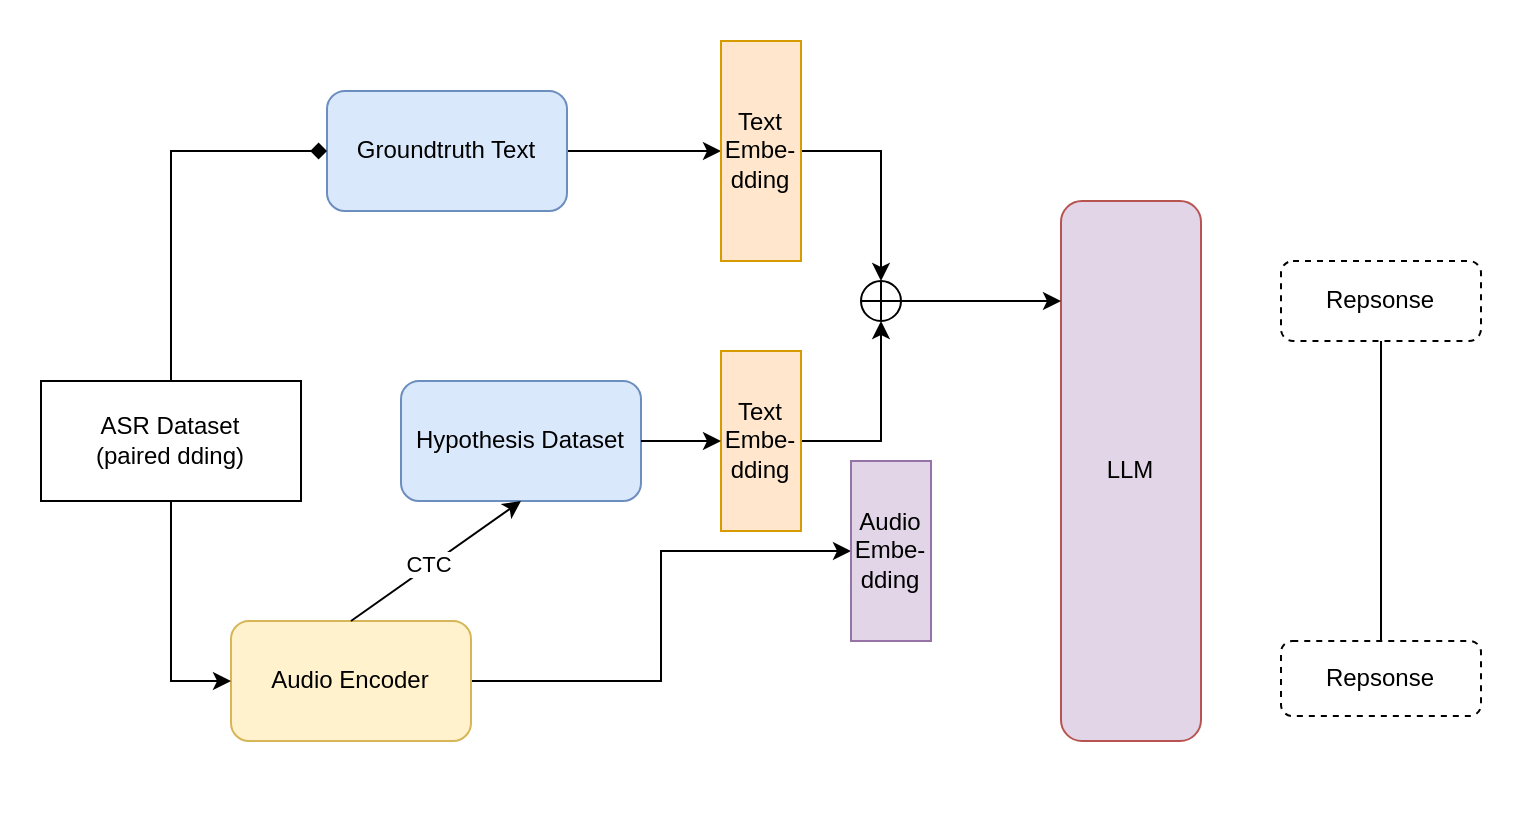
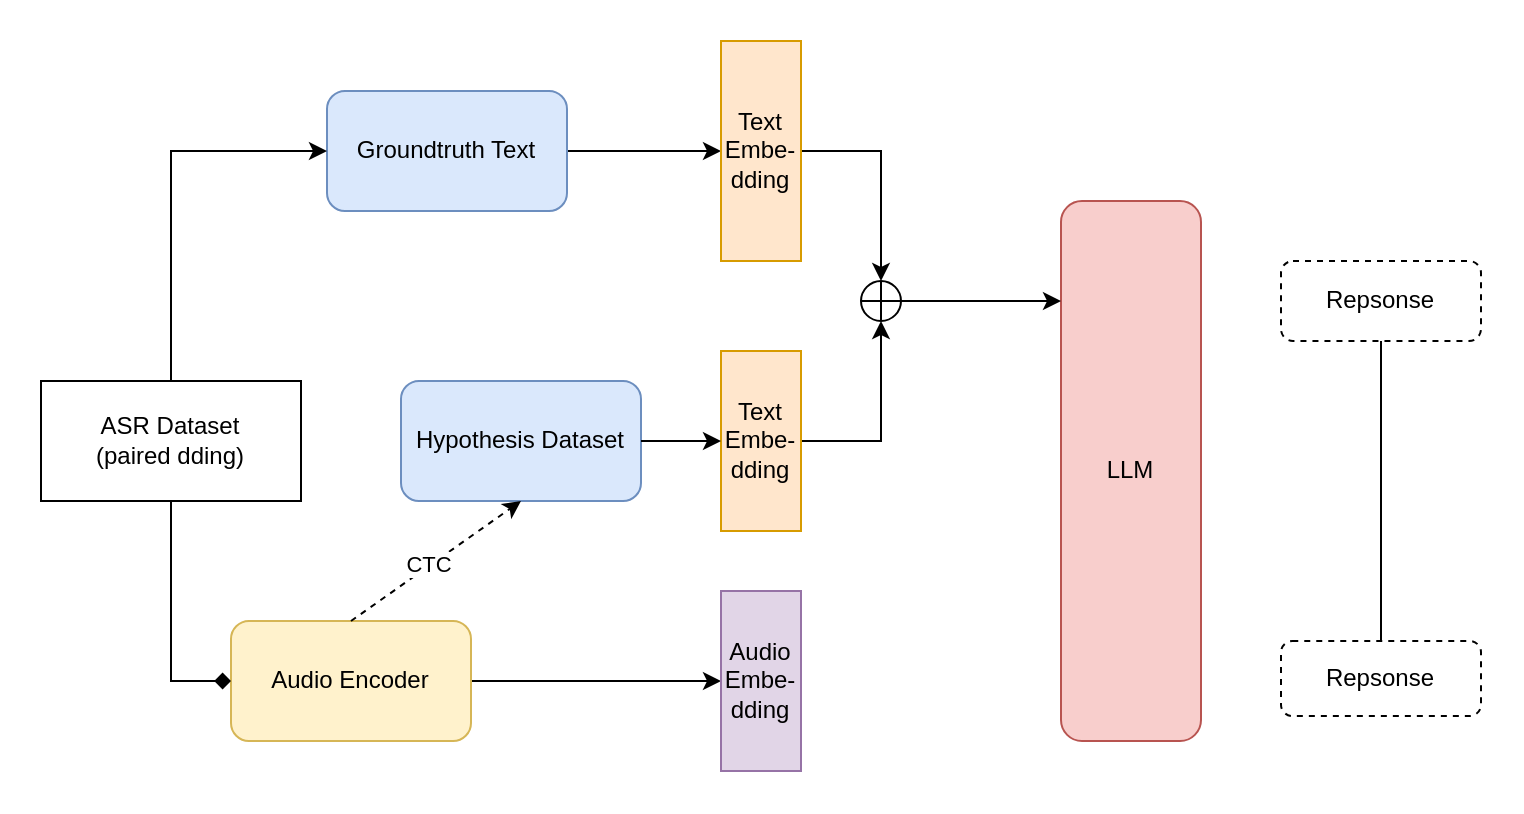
edge "ASR Dataset (paired dding)" -> "Groundtruth Text": arrowhead diamond -> classic
node "LLM": fillcolor #e1d5e7 -> #f8cecc
edge "Audio Encoder" -> "Hypothesis Dataset": style solid -> dashed
node "Audio Embe-dding": moved (891, 551) -> (761, 681)
edge "ASR Dataset (paired dding)" -> "Audio Encoder": arrowhead classic -> diamond
